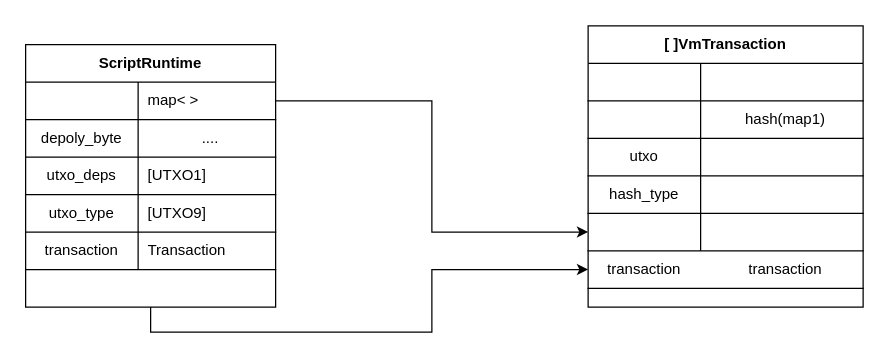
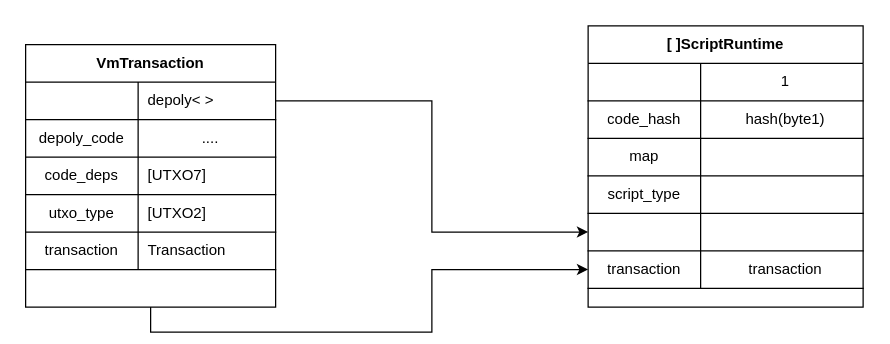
node "[ ]VmTransaction": label "[ ]VmTransaction" -> "[ ]ScriptRuntime"
node "ScriptRuntime": label "ScriptRuntime" -> "VmTransaction"
node "1": added
node "map< >": label "map< >" -> "depoly< >"
node "code_hash": added
node "hash(map1)": label "hash(map1)" -> "hash(byte1)"
node "depoly_byte": label "depoly_byte" -> "depoly_code"
node "utxo": label "utxo" -> "map"
node "utxo_deps": label "utxo_deps" -> "code_deps"
node "[UTXO1]": label "[UTXO1]" -> "[UTXO7]"
node "hash_type": label "hash_type" -> "script_type"
node "[UTXO9]": label "[UTXO9]" -> "[UTXO2]"
